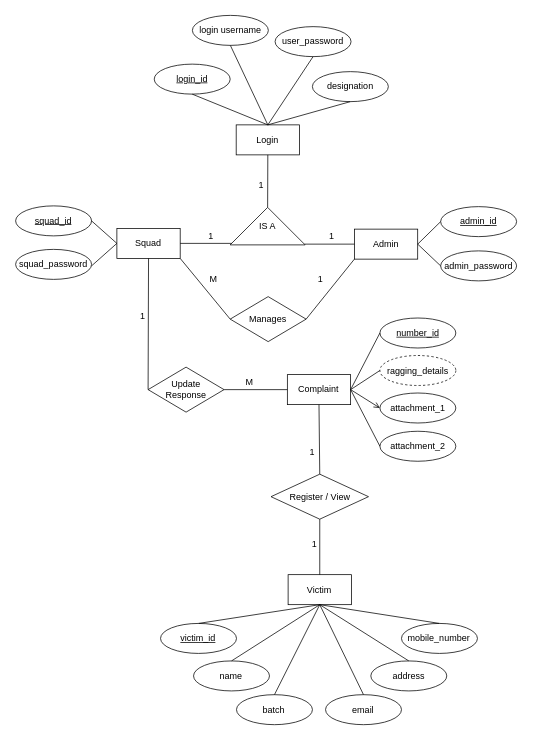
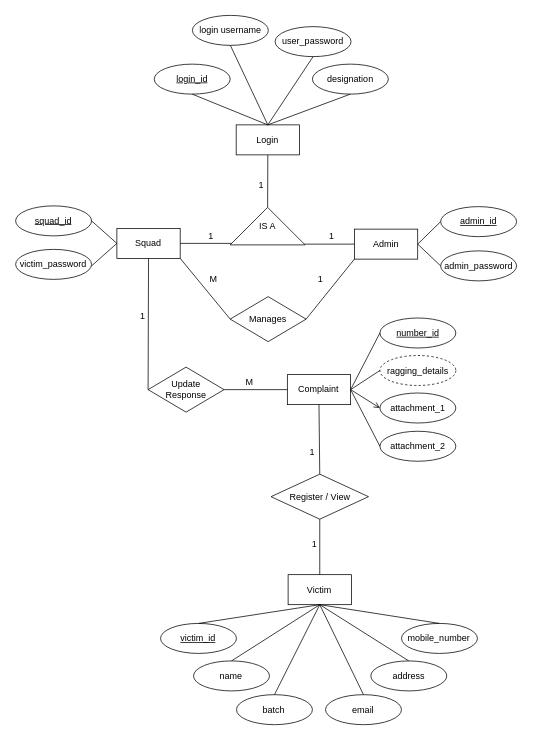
node "designation": moved (350, 87) -> (350, 79)
node "squad_password": label "squad_password" -> "victim_password"
